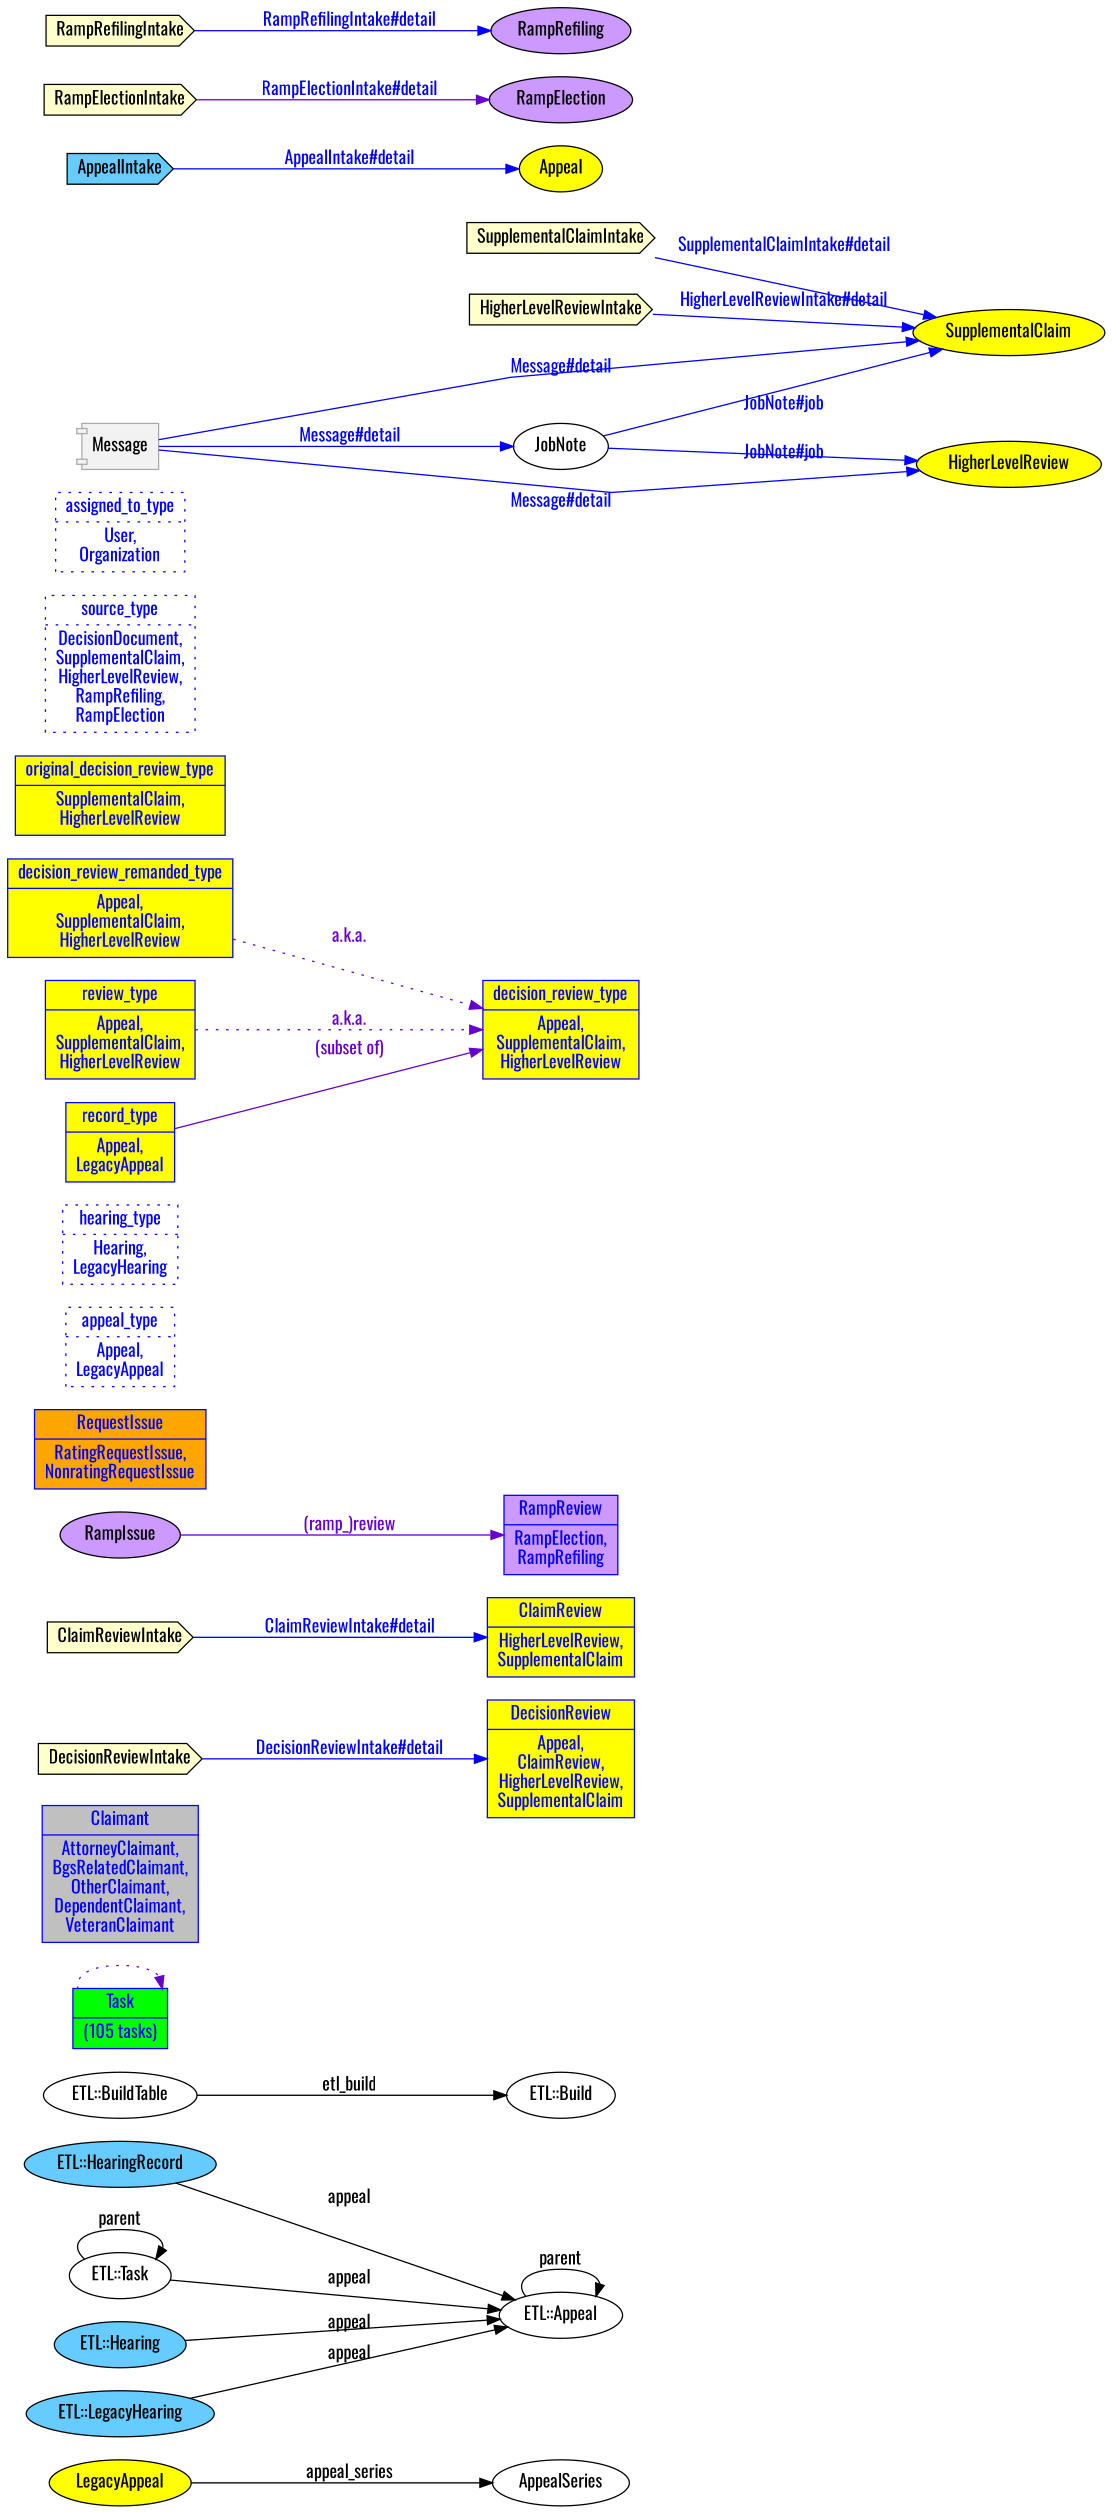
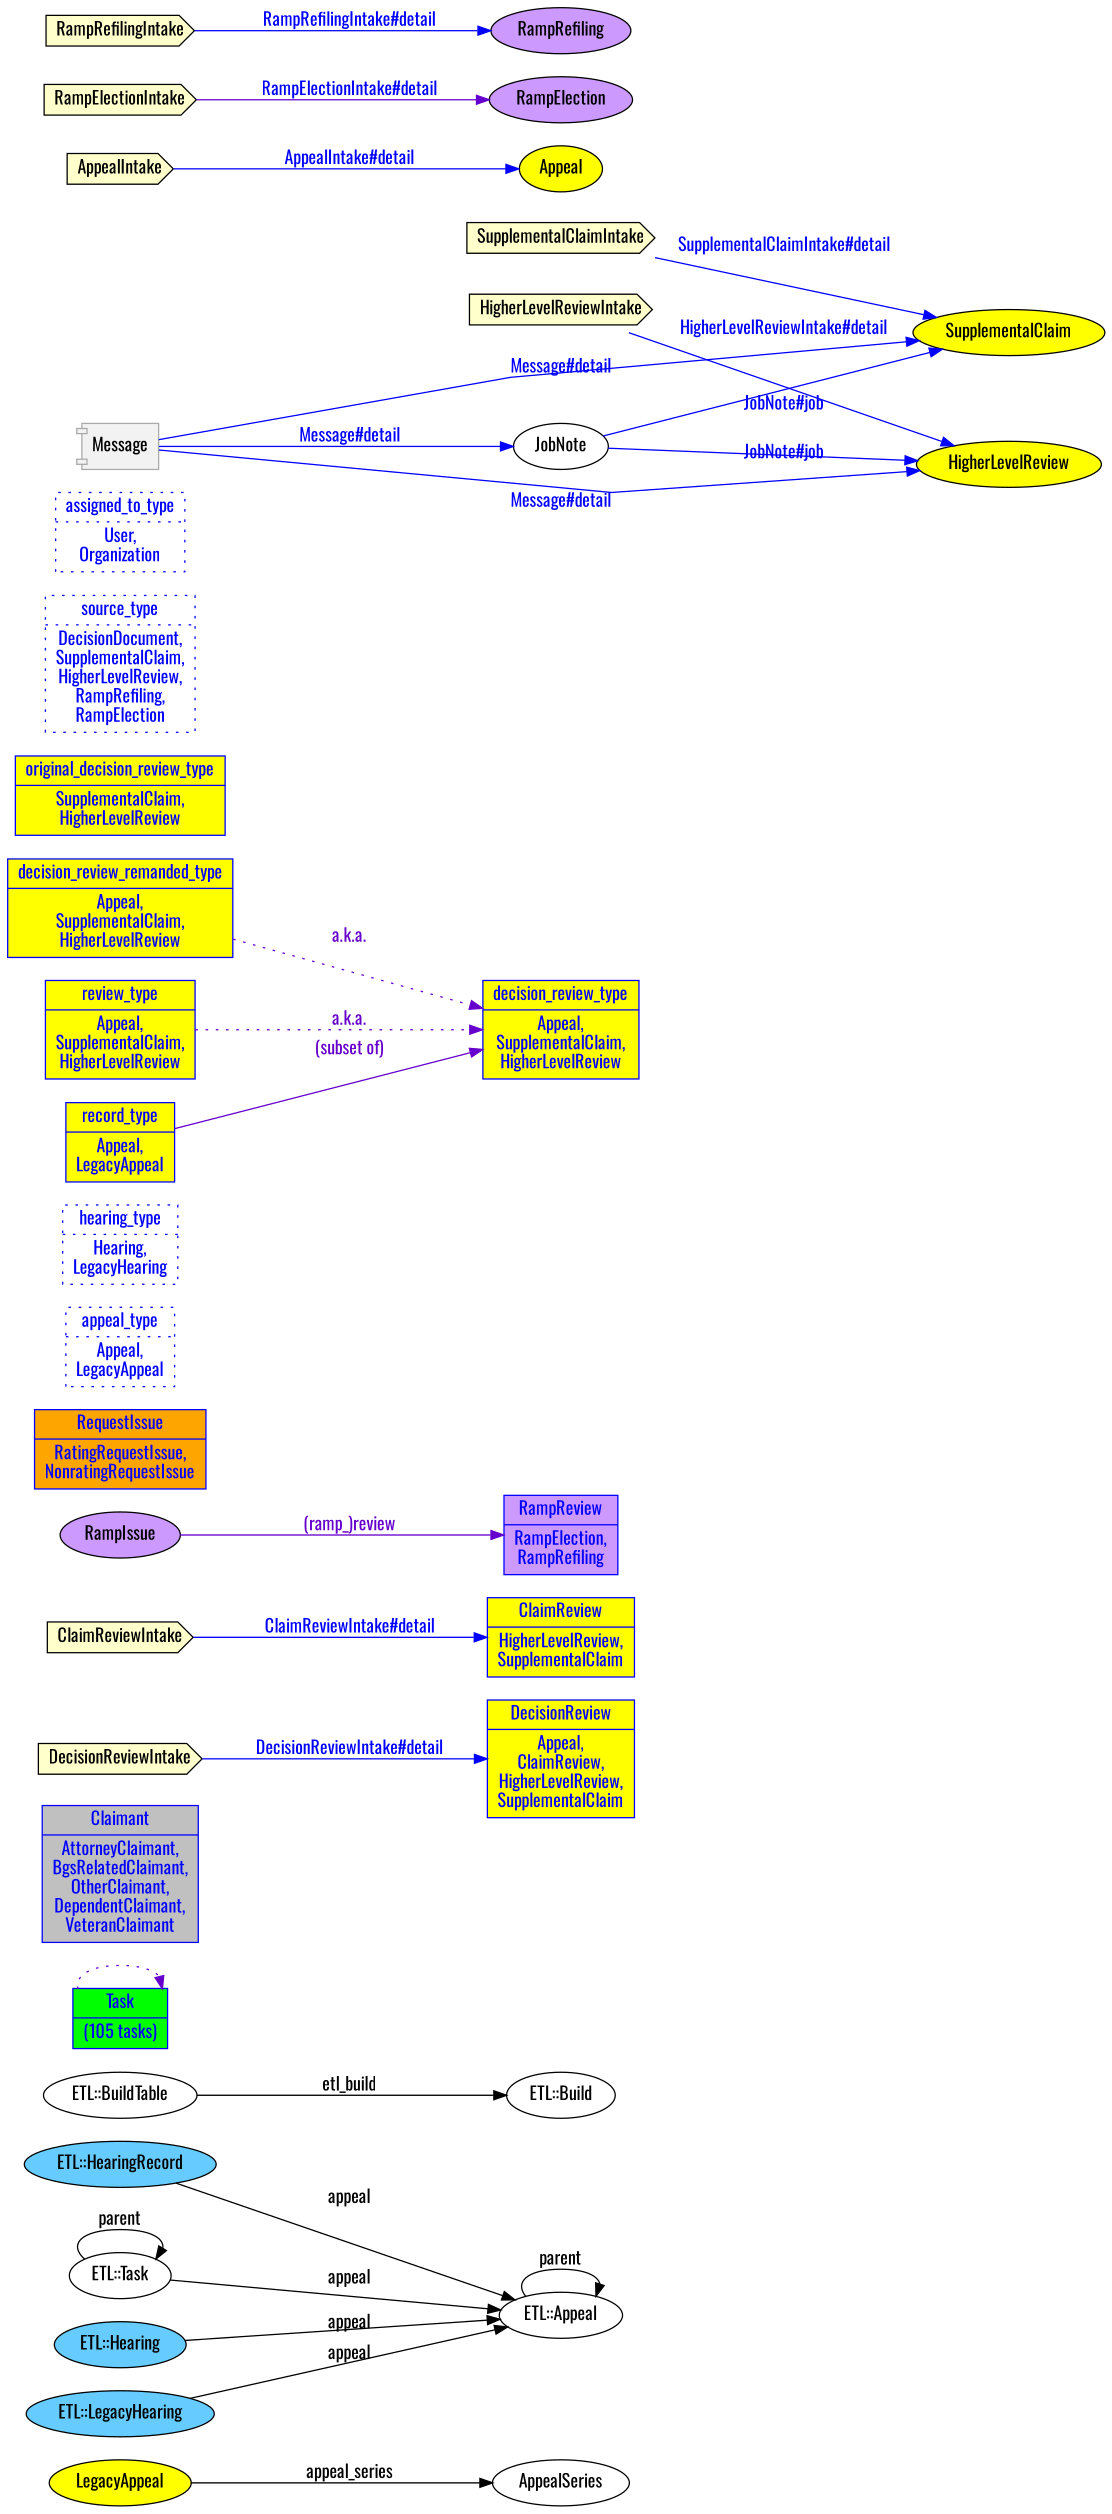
node "AppealIntake": fillcolor #66ccff -> #ffffcc
edge "HigherLevelReviewIntake" -> "SupplementalClaim": now "HigherLevelReviewIntake" -> "HigherLevelReview"
